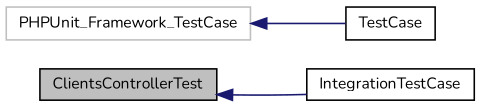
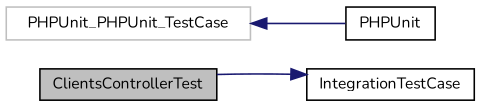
node "PHPUnit_Framework_TestCase": label "PHPUnit_Framework_TestCase" -> "PHPUnit_PHPUnit_TestCase"
node "TestCase": label "TestCase" -> "PHPUnit"
edge "IntegrationTestCase" -> "ClientsControllerTest": reversed
